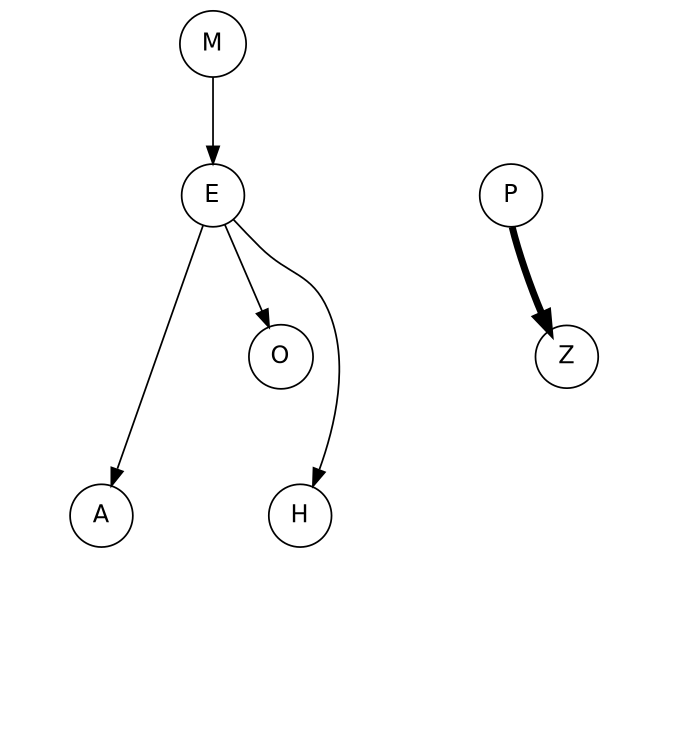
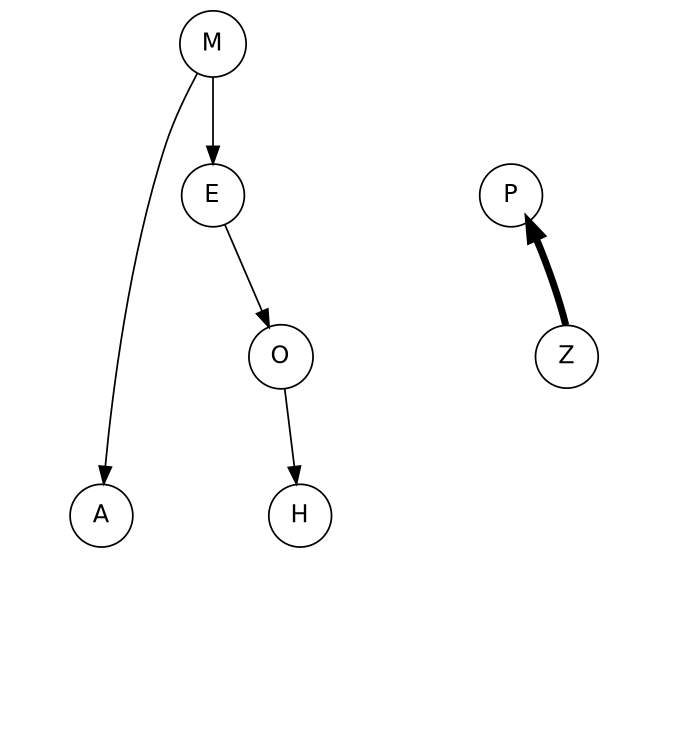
edge "P" -> "Z": reversed
edge "E" -> "H": now "O" -> "H"
edge "E" -> "A": now "M" -> "A"
